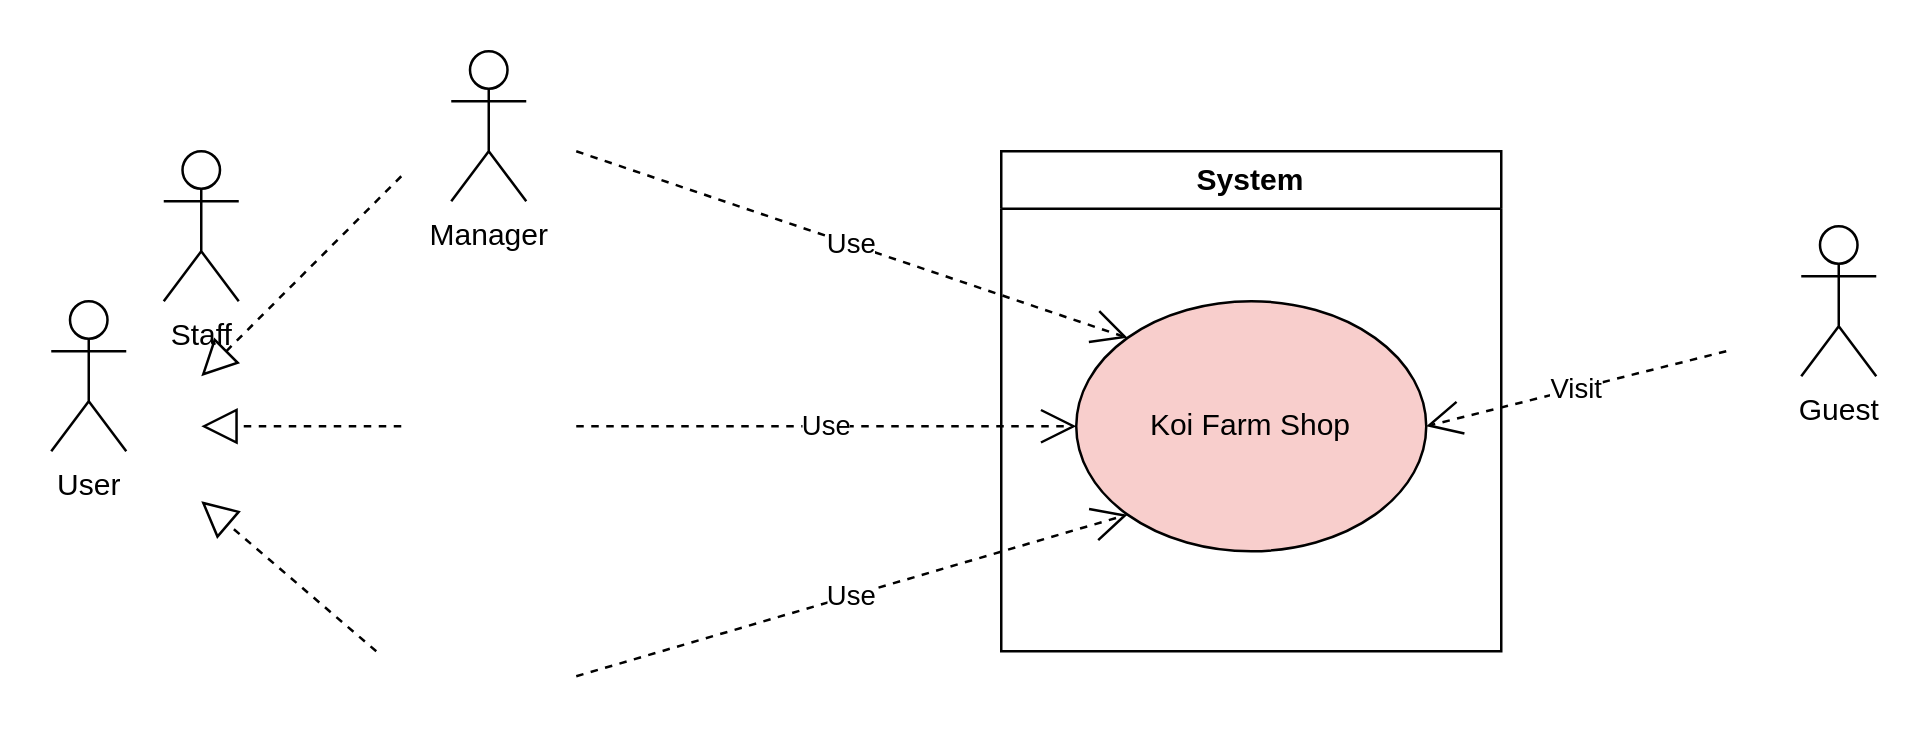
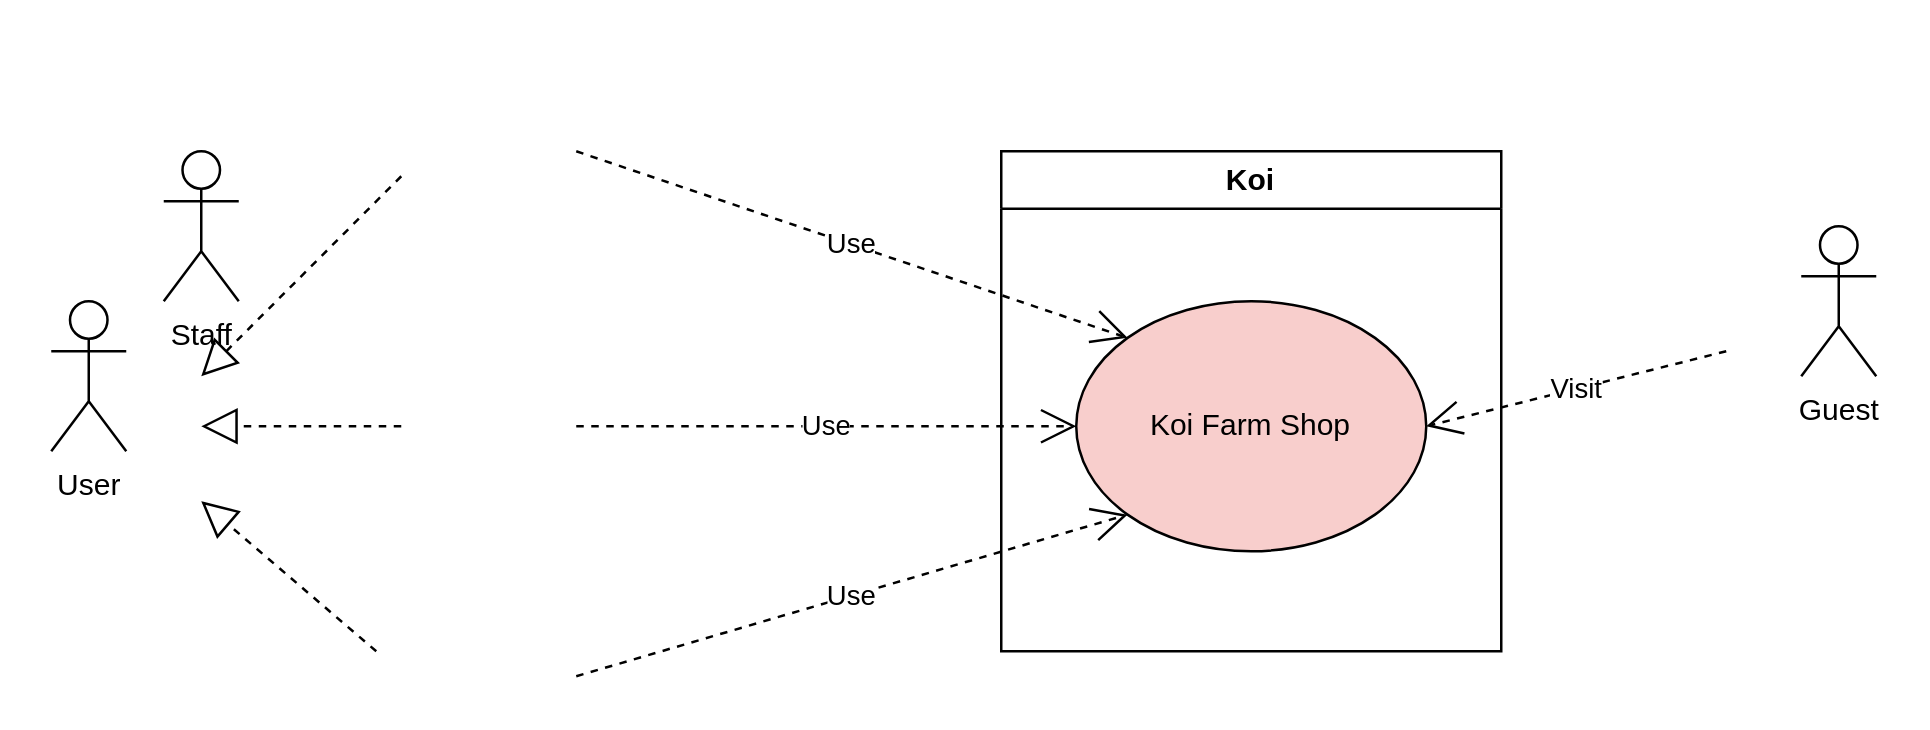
node "Manager": removed
node "System": label "System" -> "Koi"
